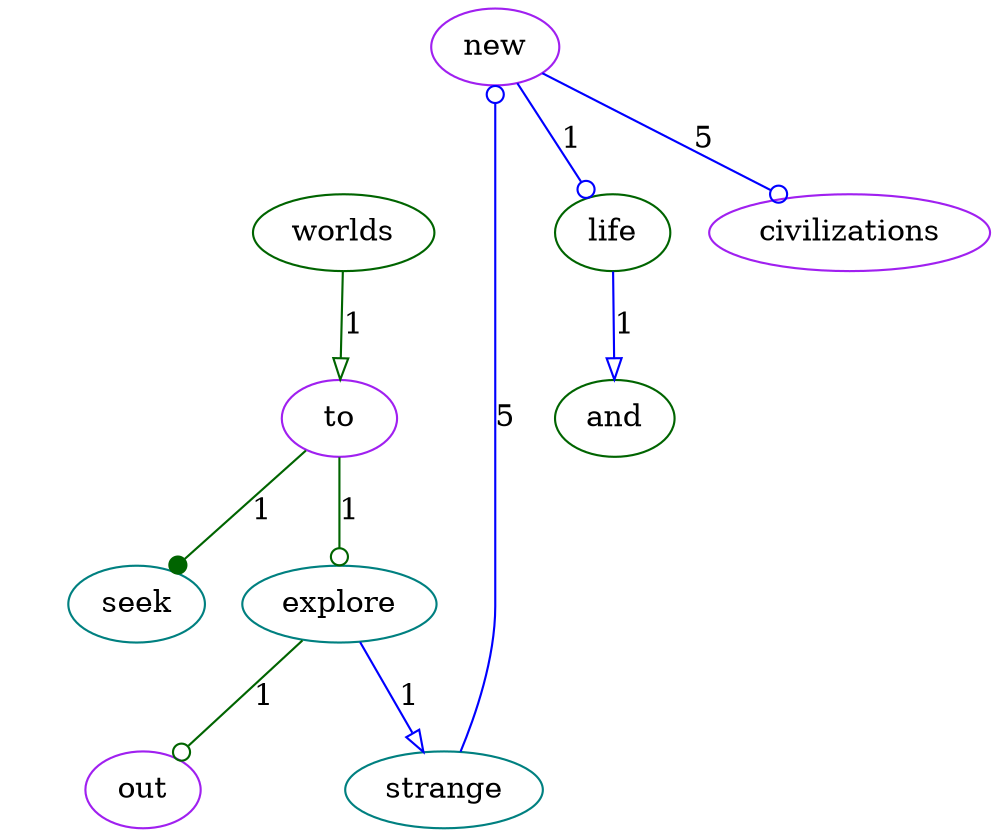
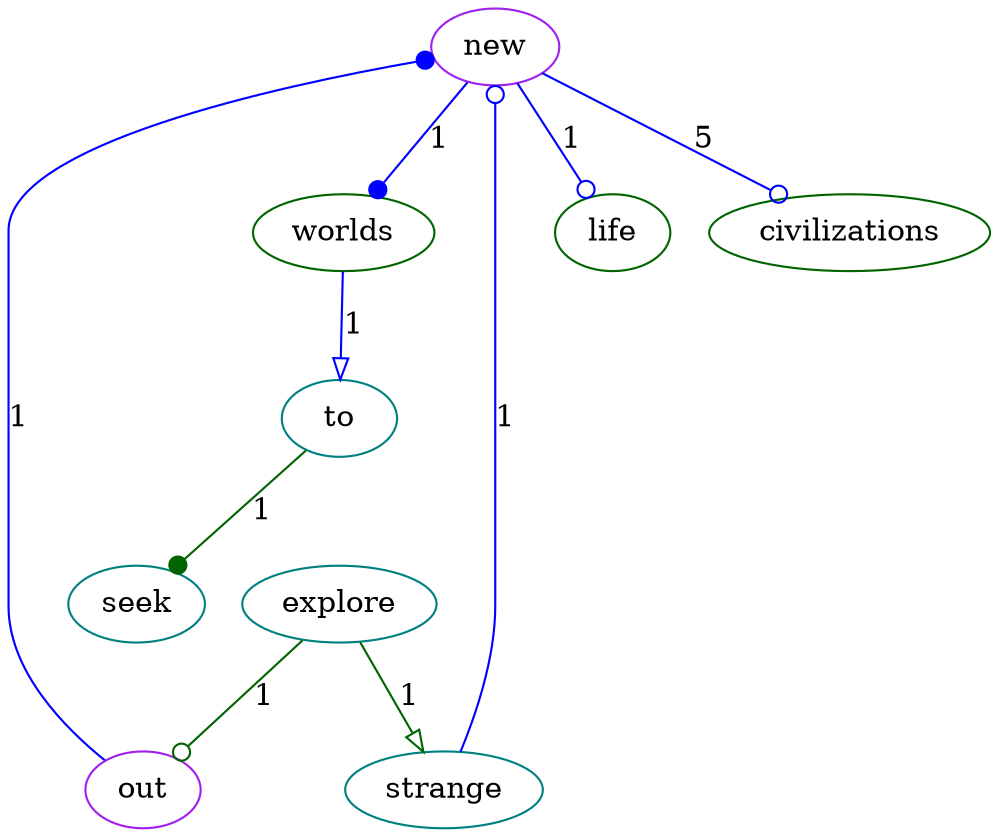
edge "new" -> "worlds": added, label "1"
node "civilizations": color purple -> darkgreen
edge "out" -> "new": added, label "1"
edge "worlds" -> "to": color darkgreen -> blue
node "to": color purple -> teal
edge "strange" -> "new": label "5" -> "1"
node "and": removed
edge "to" -> "explore": removed, label "1"
edge "explore" -> "strange": color blue -> darkgreen
